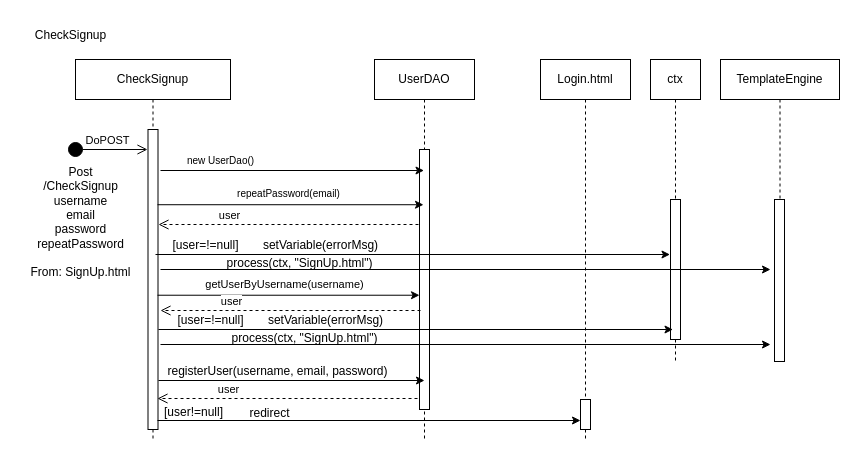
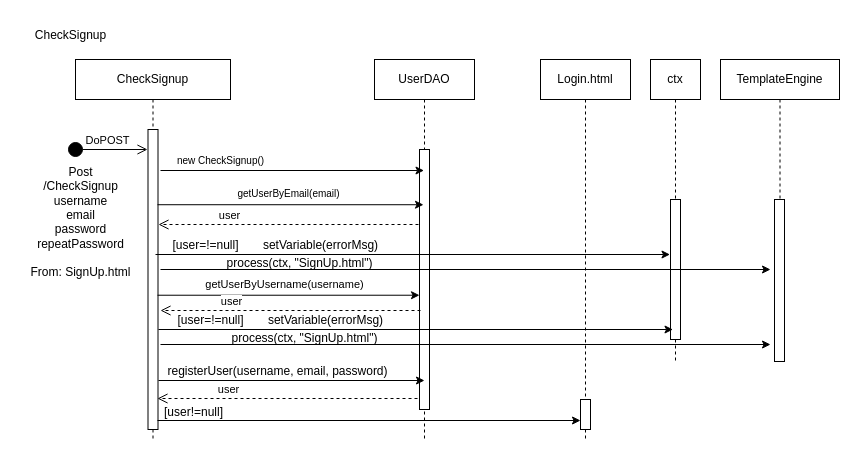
node "new UserDao()": label "new UserDao()" -> "new CheckSignup()"
node "repeatPassword(email)": label "repeatPassword(email)" -> "getUserByEmail(email)"
node "redirect": removed
